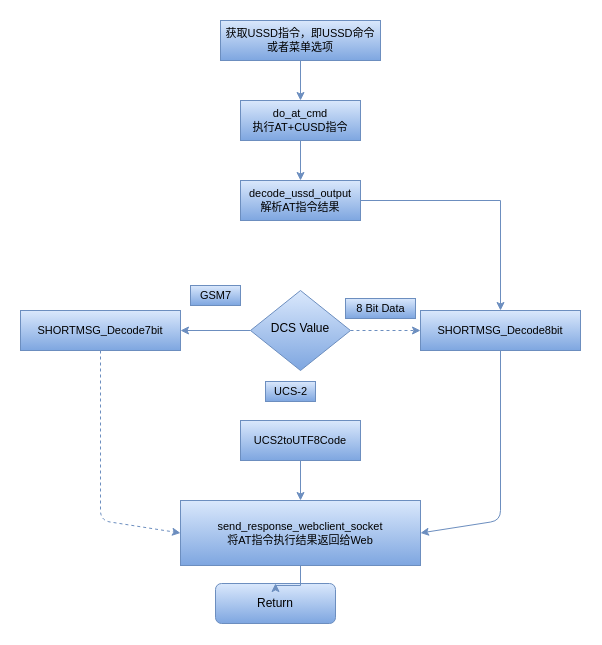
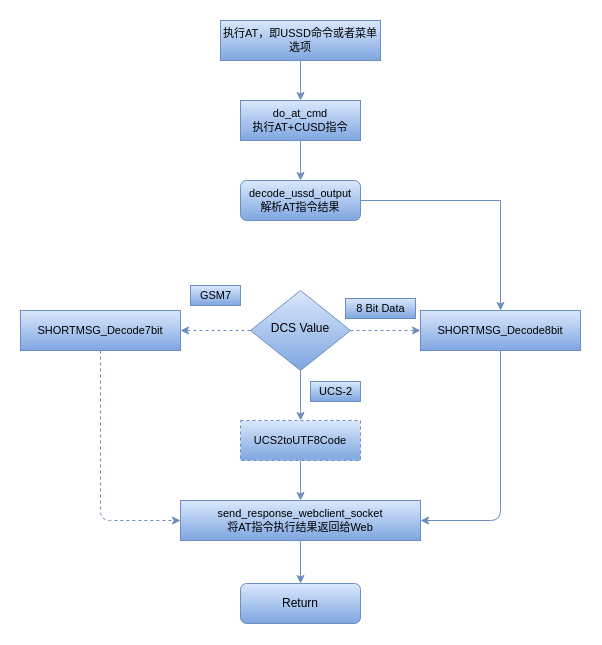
node "获取USSD指令，即USSD命令或者菜单选项": label "获取USSD指令，即USSD命令或者菜单选项" -> "执行AT，即USSD命令或者菜单选项"
node "decode_ussd_output 解析AT指令结果": shape rectangle -> rounded rectangle
edge "DCS Value" -> "SHORTMSG_Decode7bit": style solid -> dashed
node "UCS-2": moved (291, 392) -> (336, 392)
edge "DCS Value" -> "UCS2toUTF8Code": added
node "UCS2toUTF8Code": style solid -> dashed
node "send_response_webclient_socket 将AT指令执行结果返回给Web": size 240x65 -> 240x40
node "Return": moved (276, 604) -> (301, 604)
